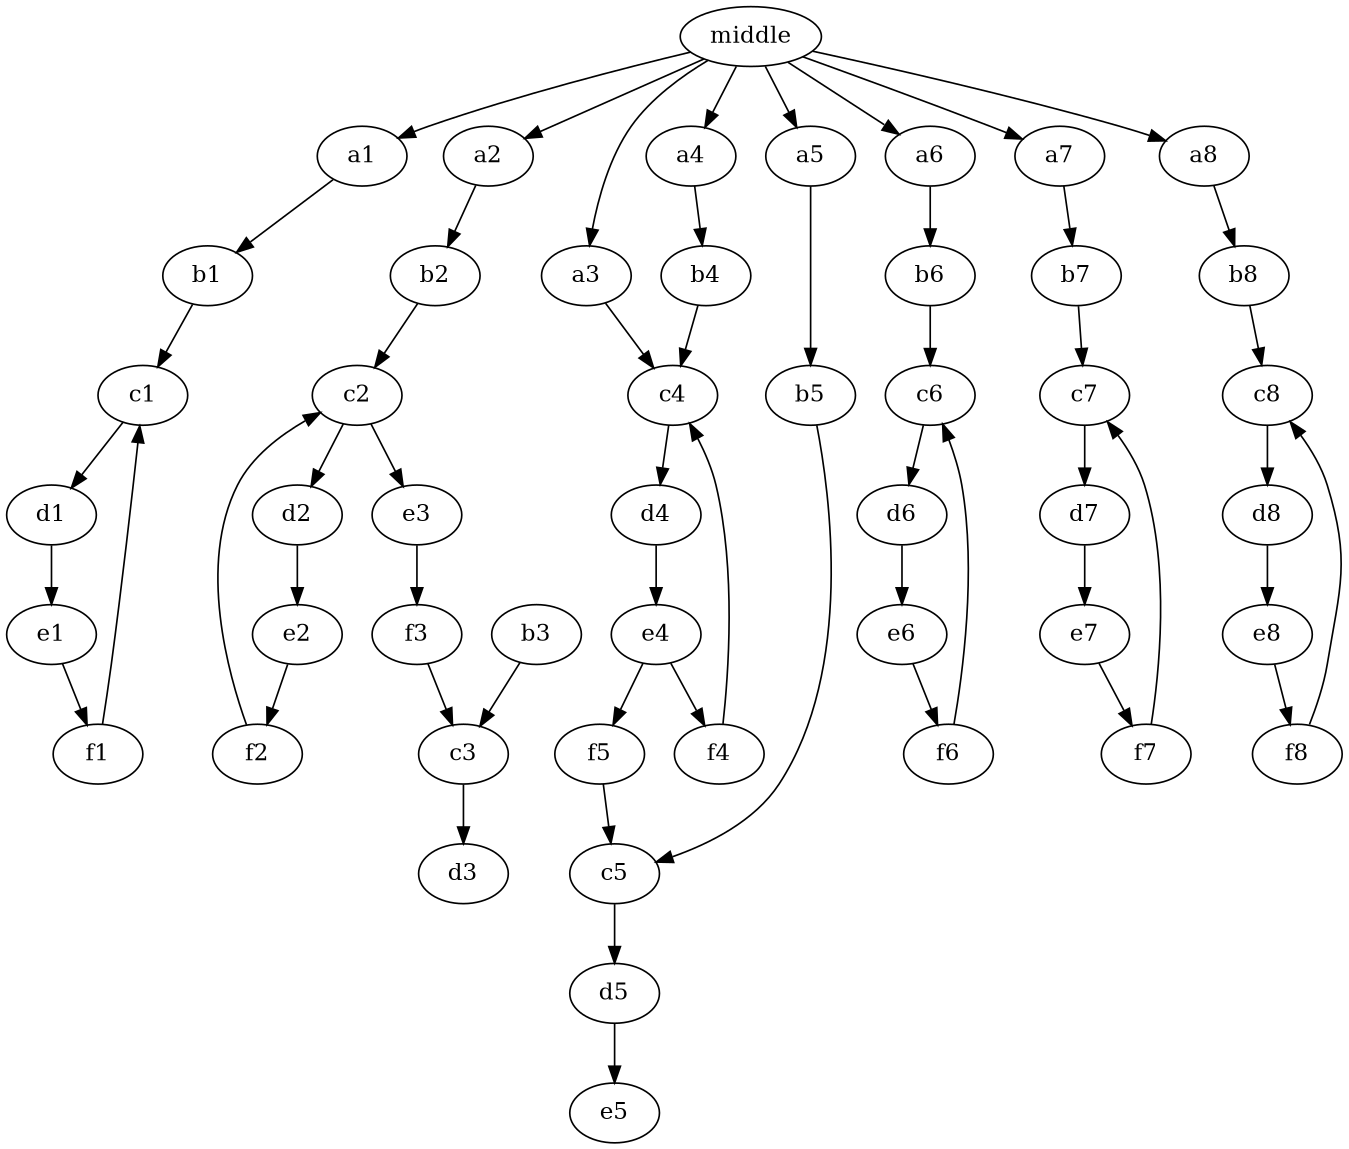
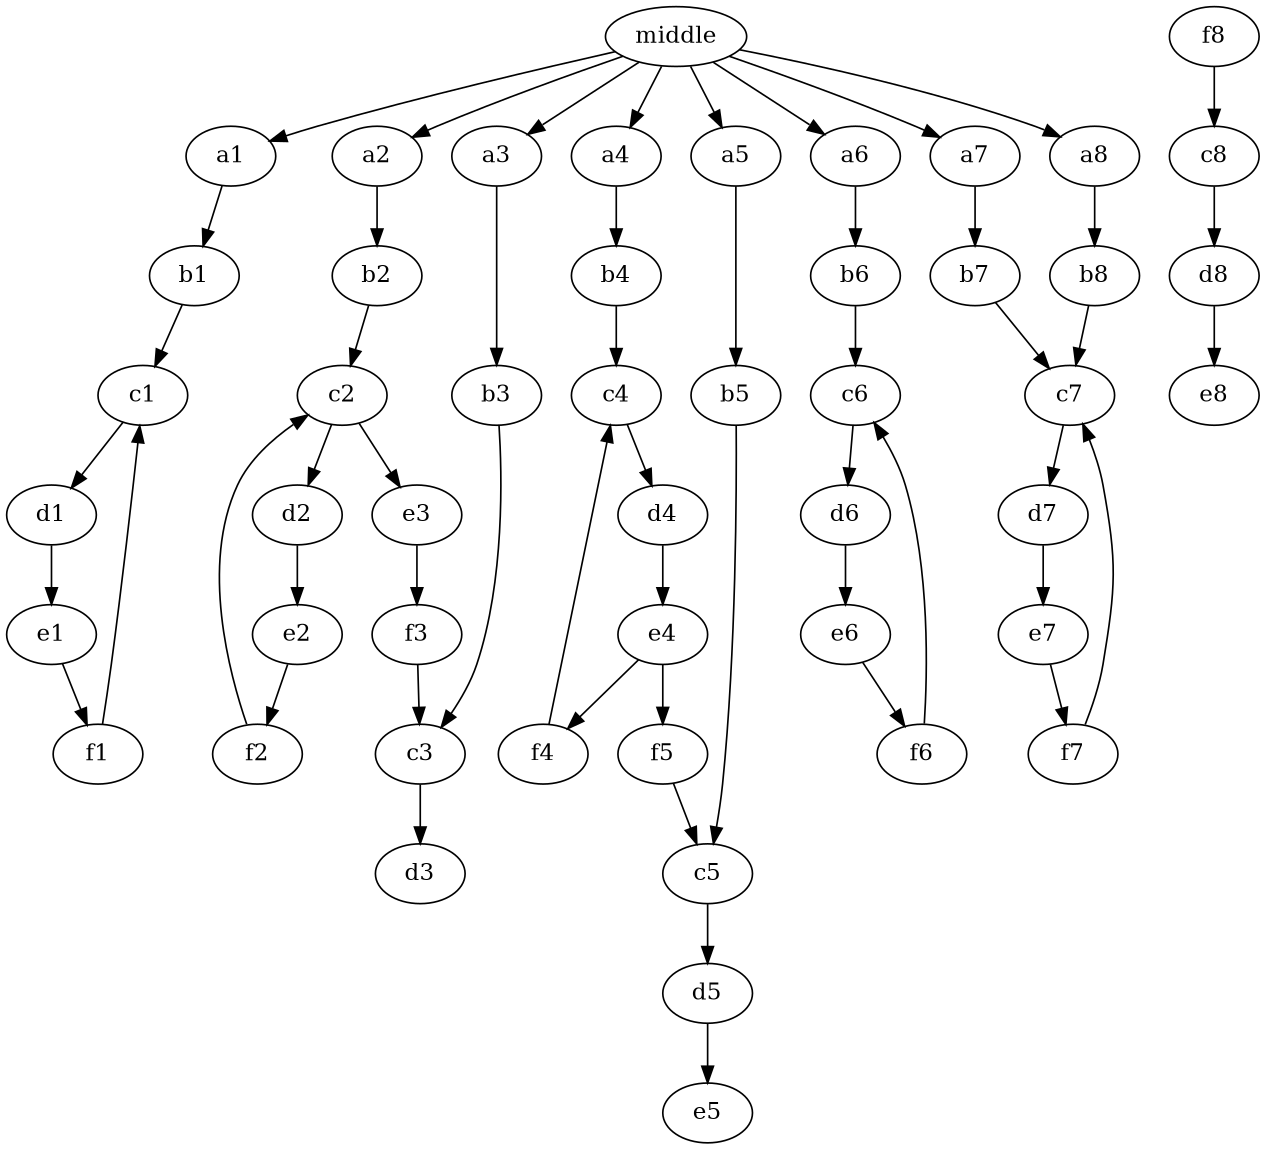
edge "b8" -> "c8": now "b8" -> "c7"
edge "a3" -> "c4": now "a3" -> "b3"
edge "e8" -> "f8": removed
